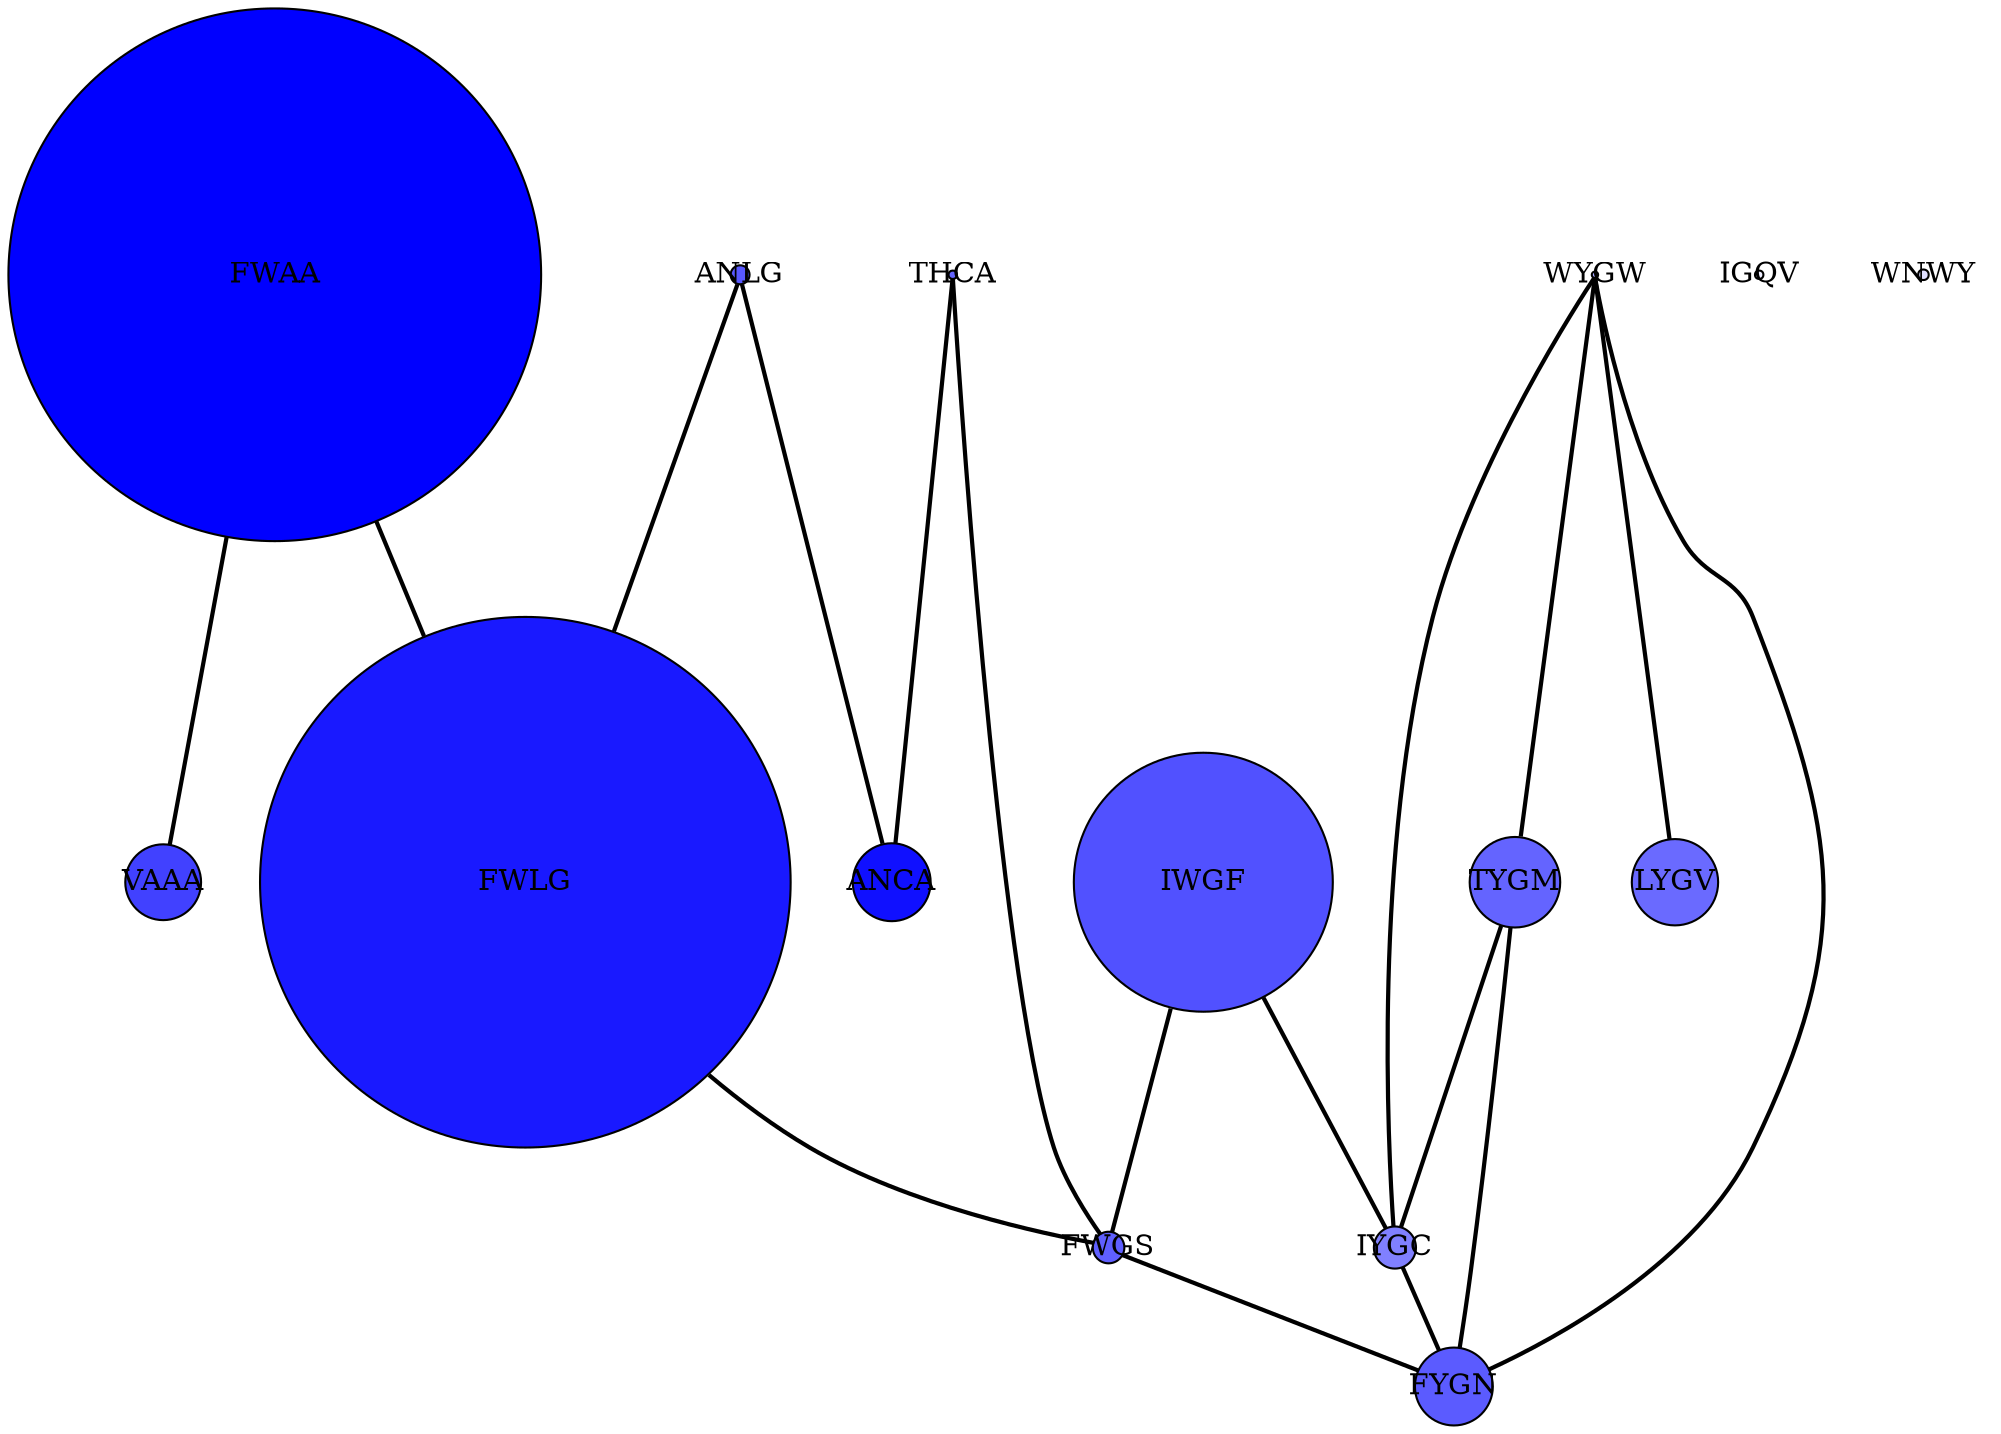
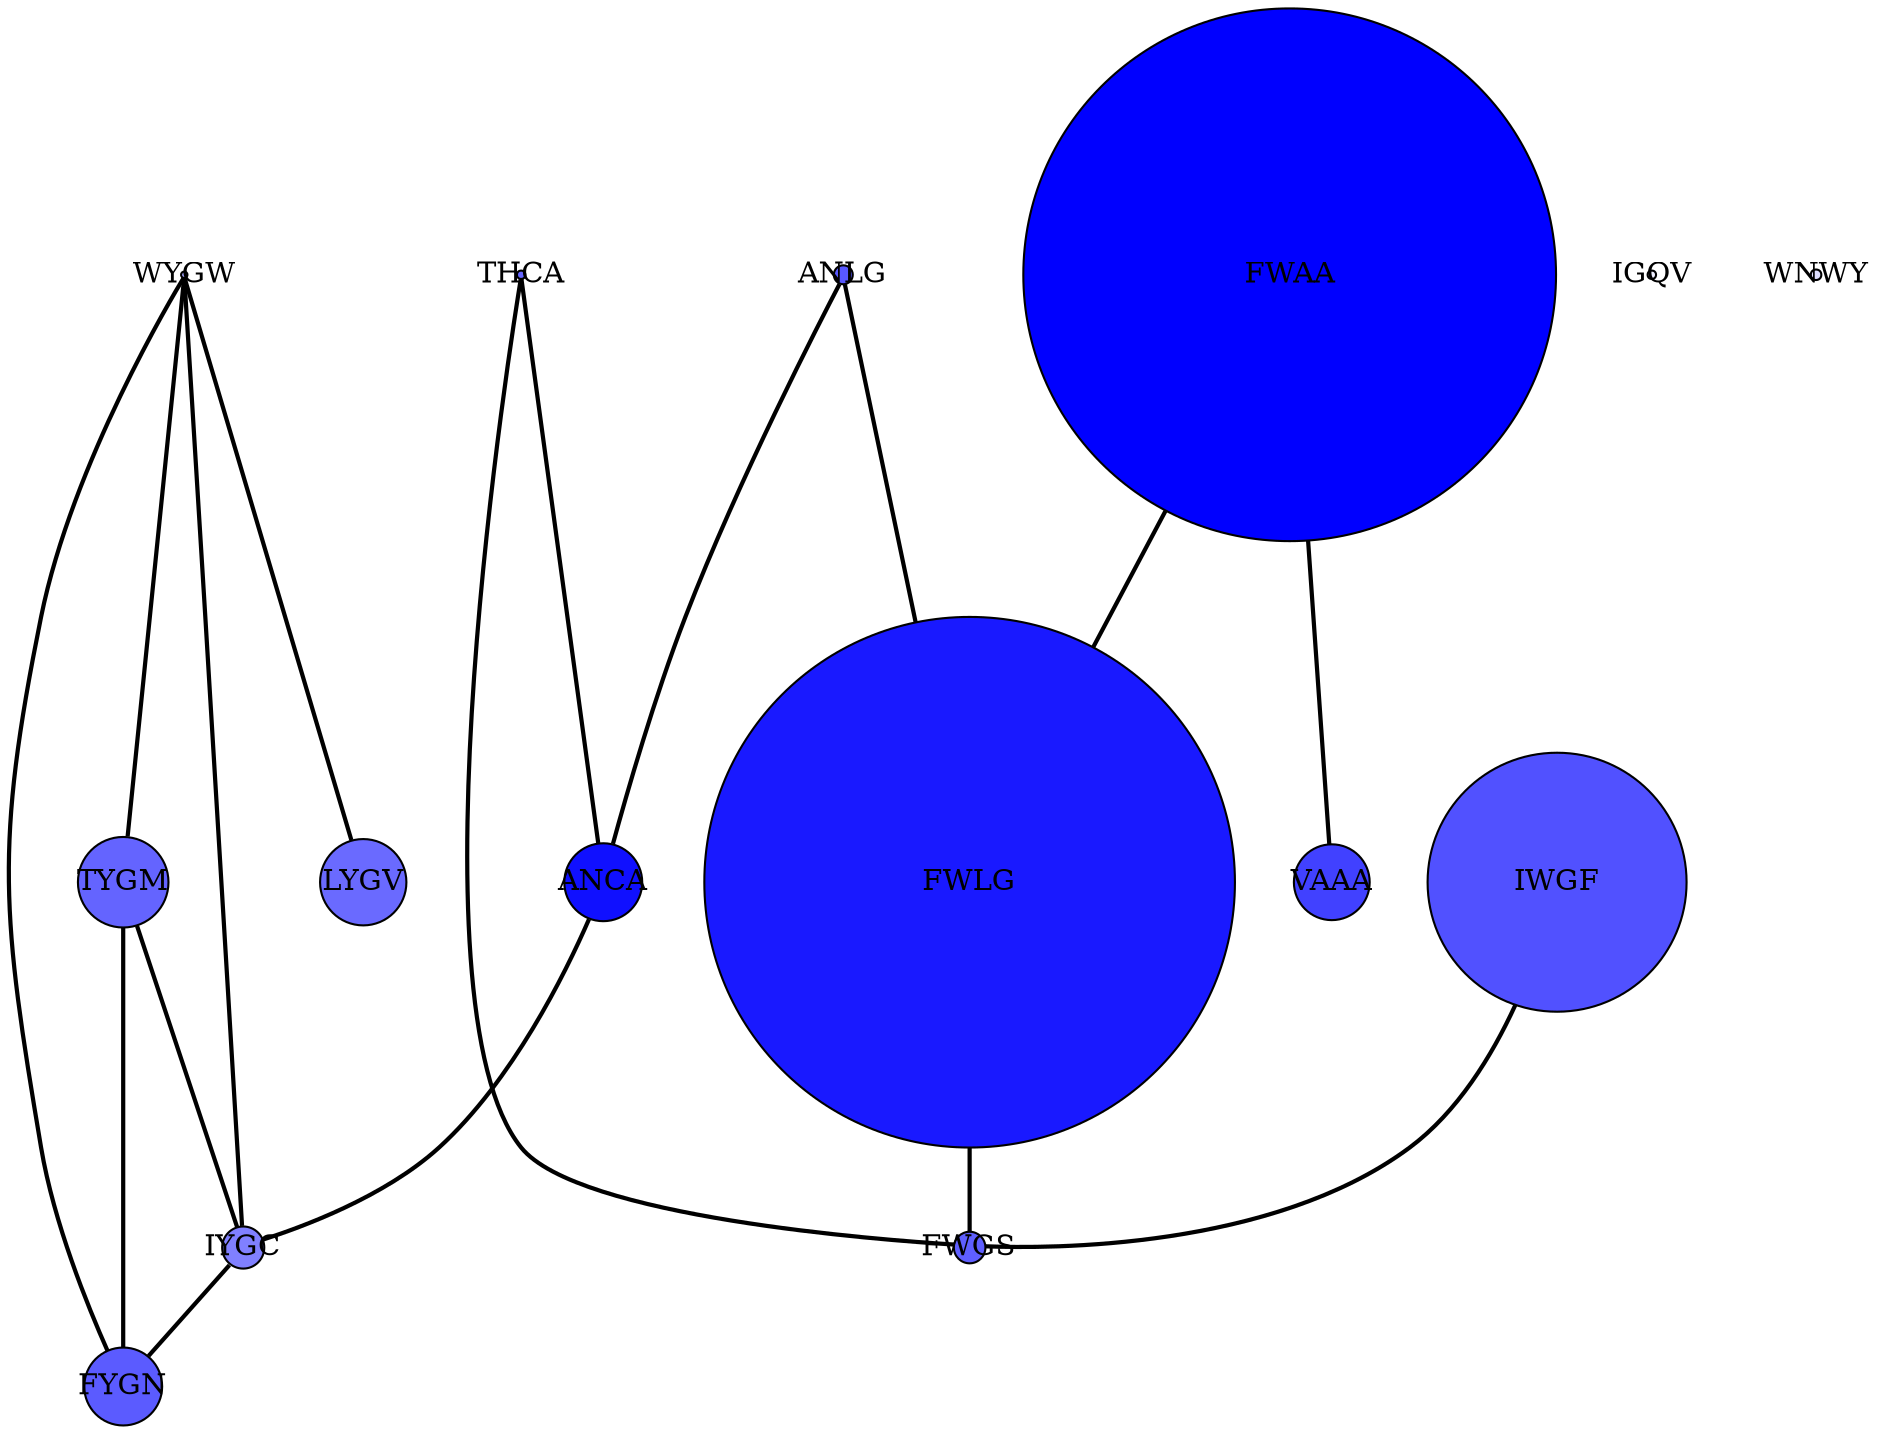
edge "IWGF" -- "IYGC": now "ANCA" -- "IYGC"
edge "FWGS" -- "FYGN": removed
